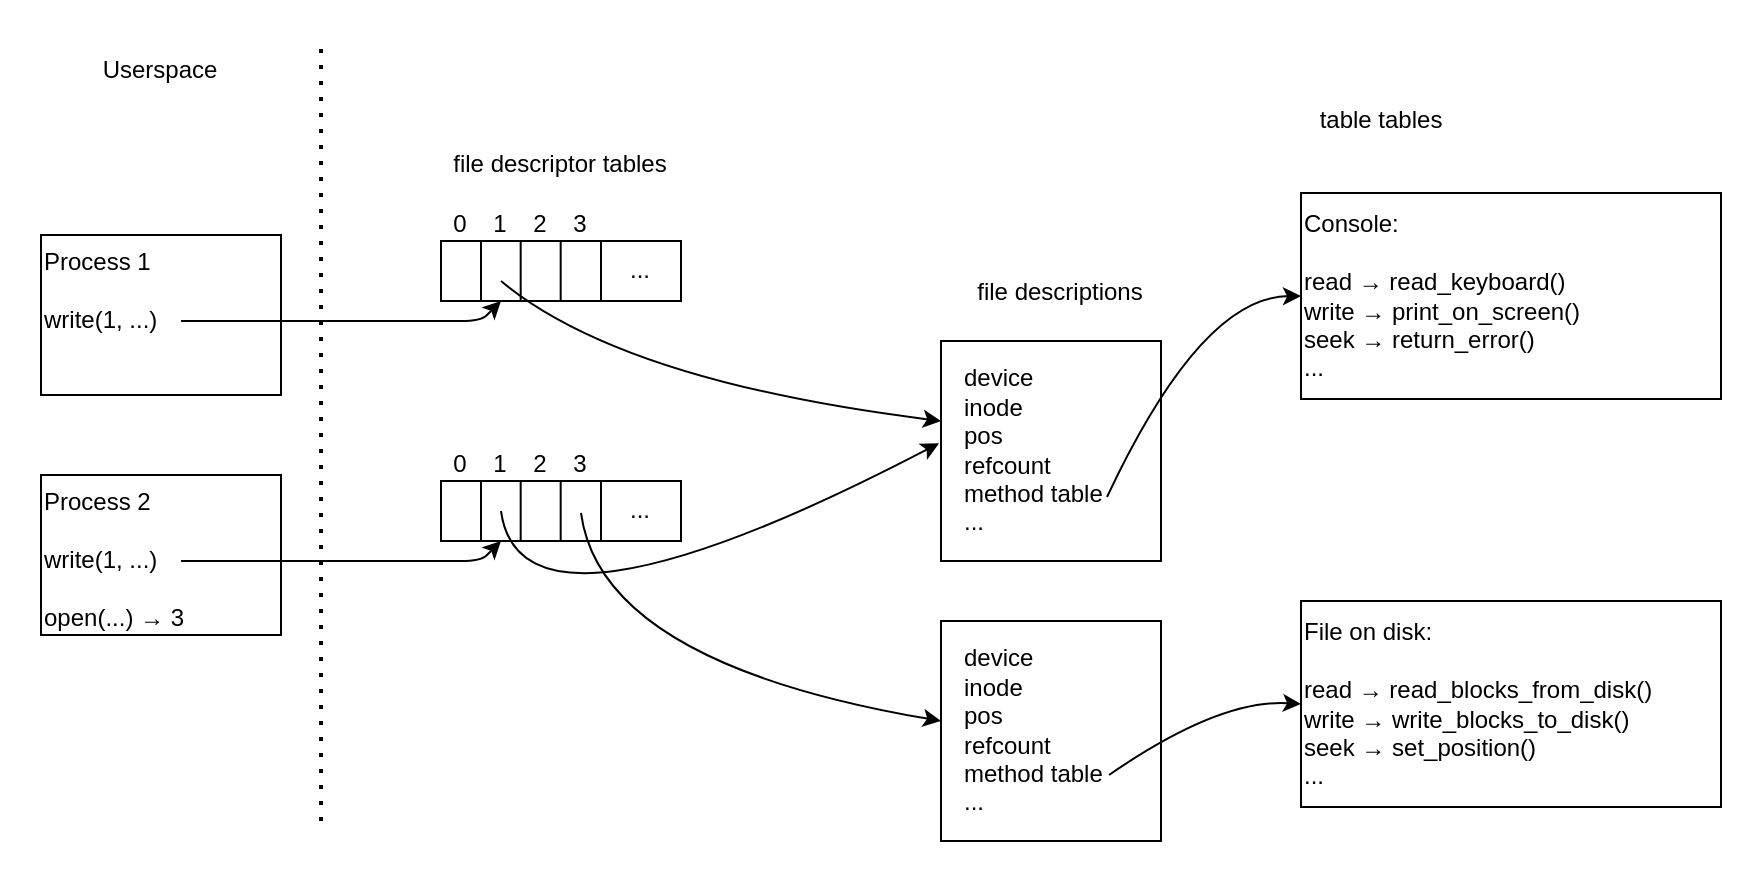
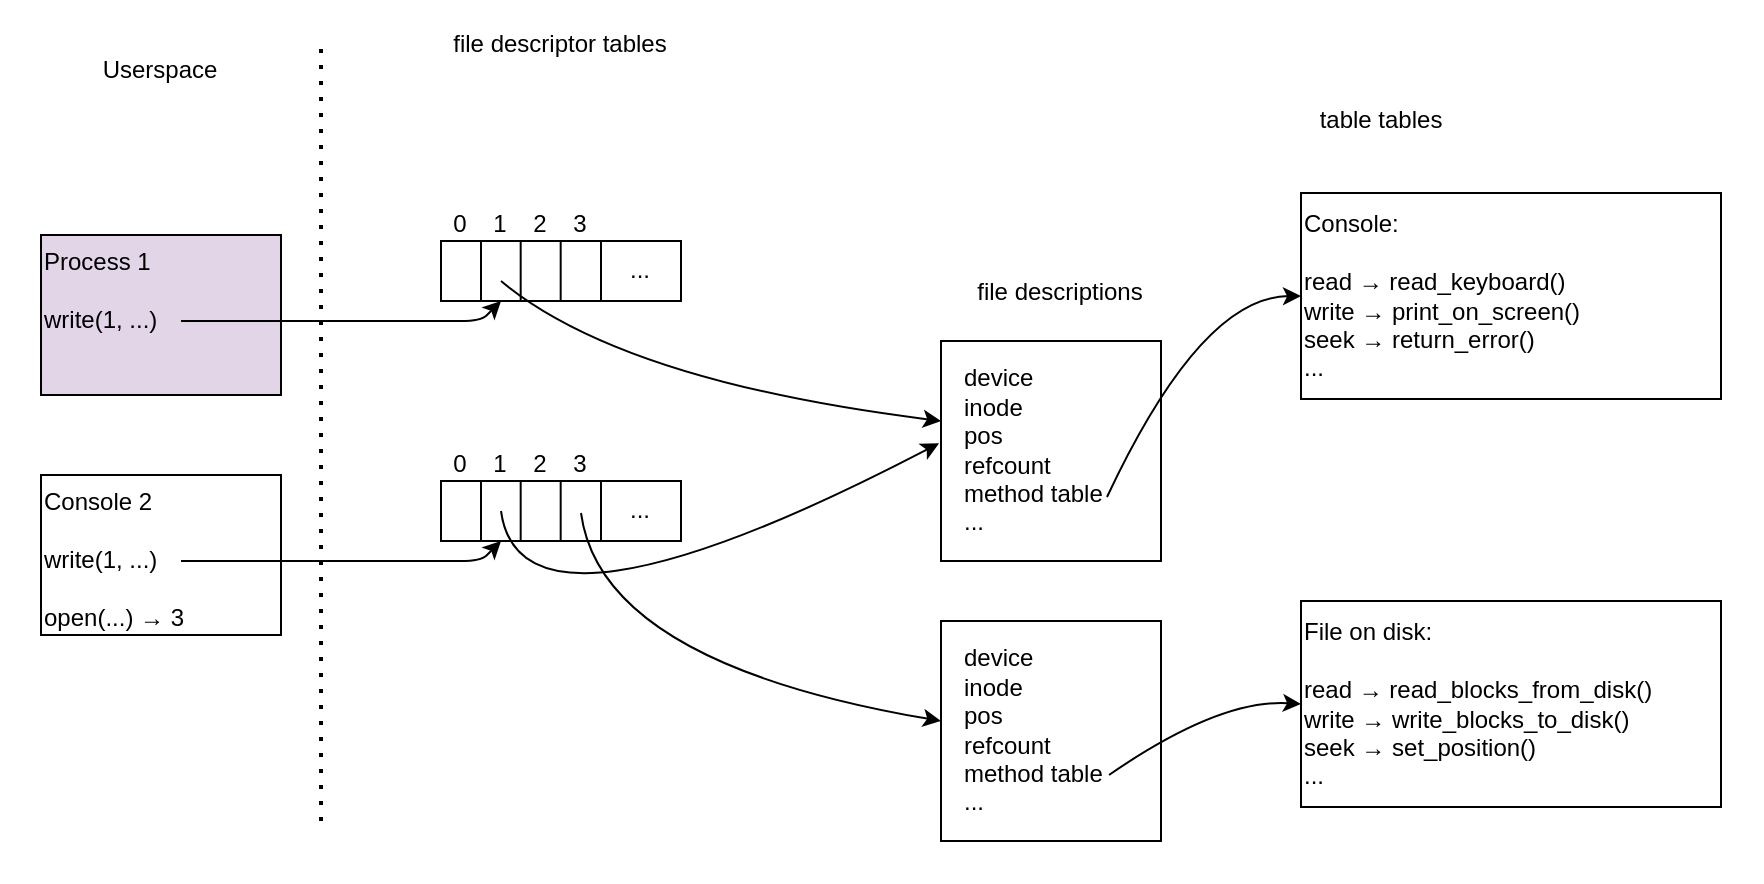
node "file descriptor tables": moved (561, 165) -> (561, 45)
node "Process 1 write(1, ...)": fillcolor #ffffff -> #e1d5e7
node "Process 2 write(1, ...) open(...) → 3": label "Process 2 write(1, ...) open(...) → 3" -> "Console 2 write(1, ...) open(...) → 3"
